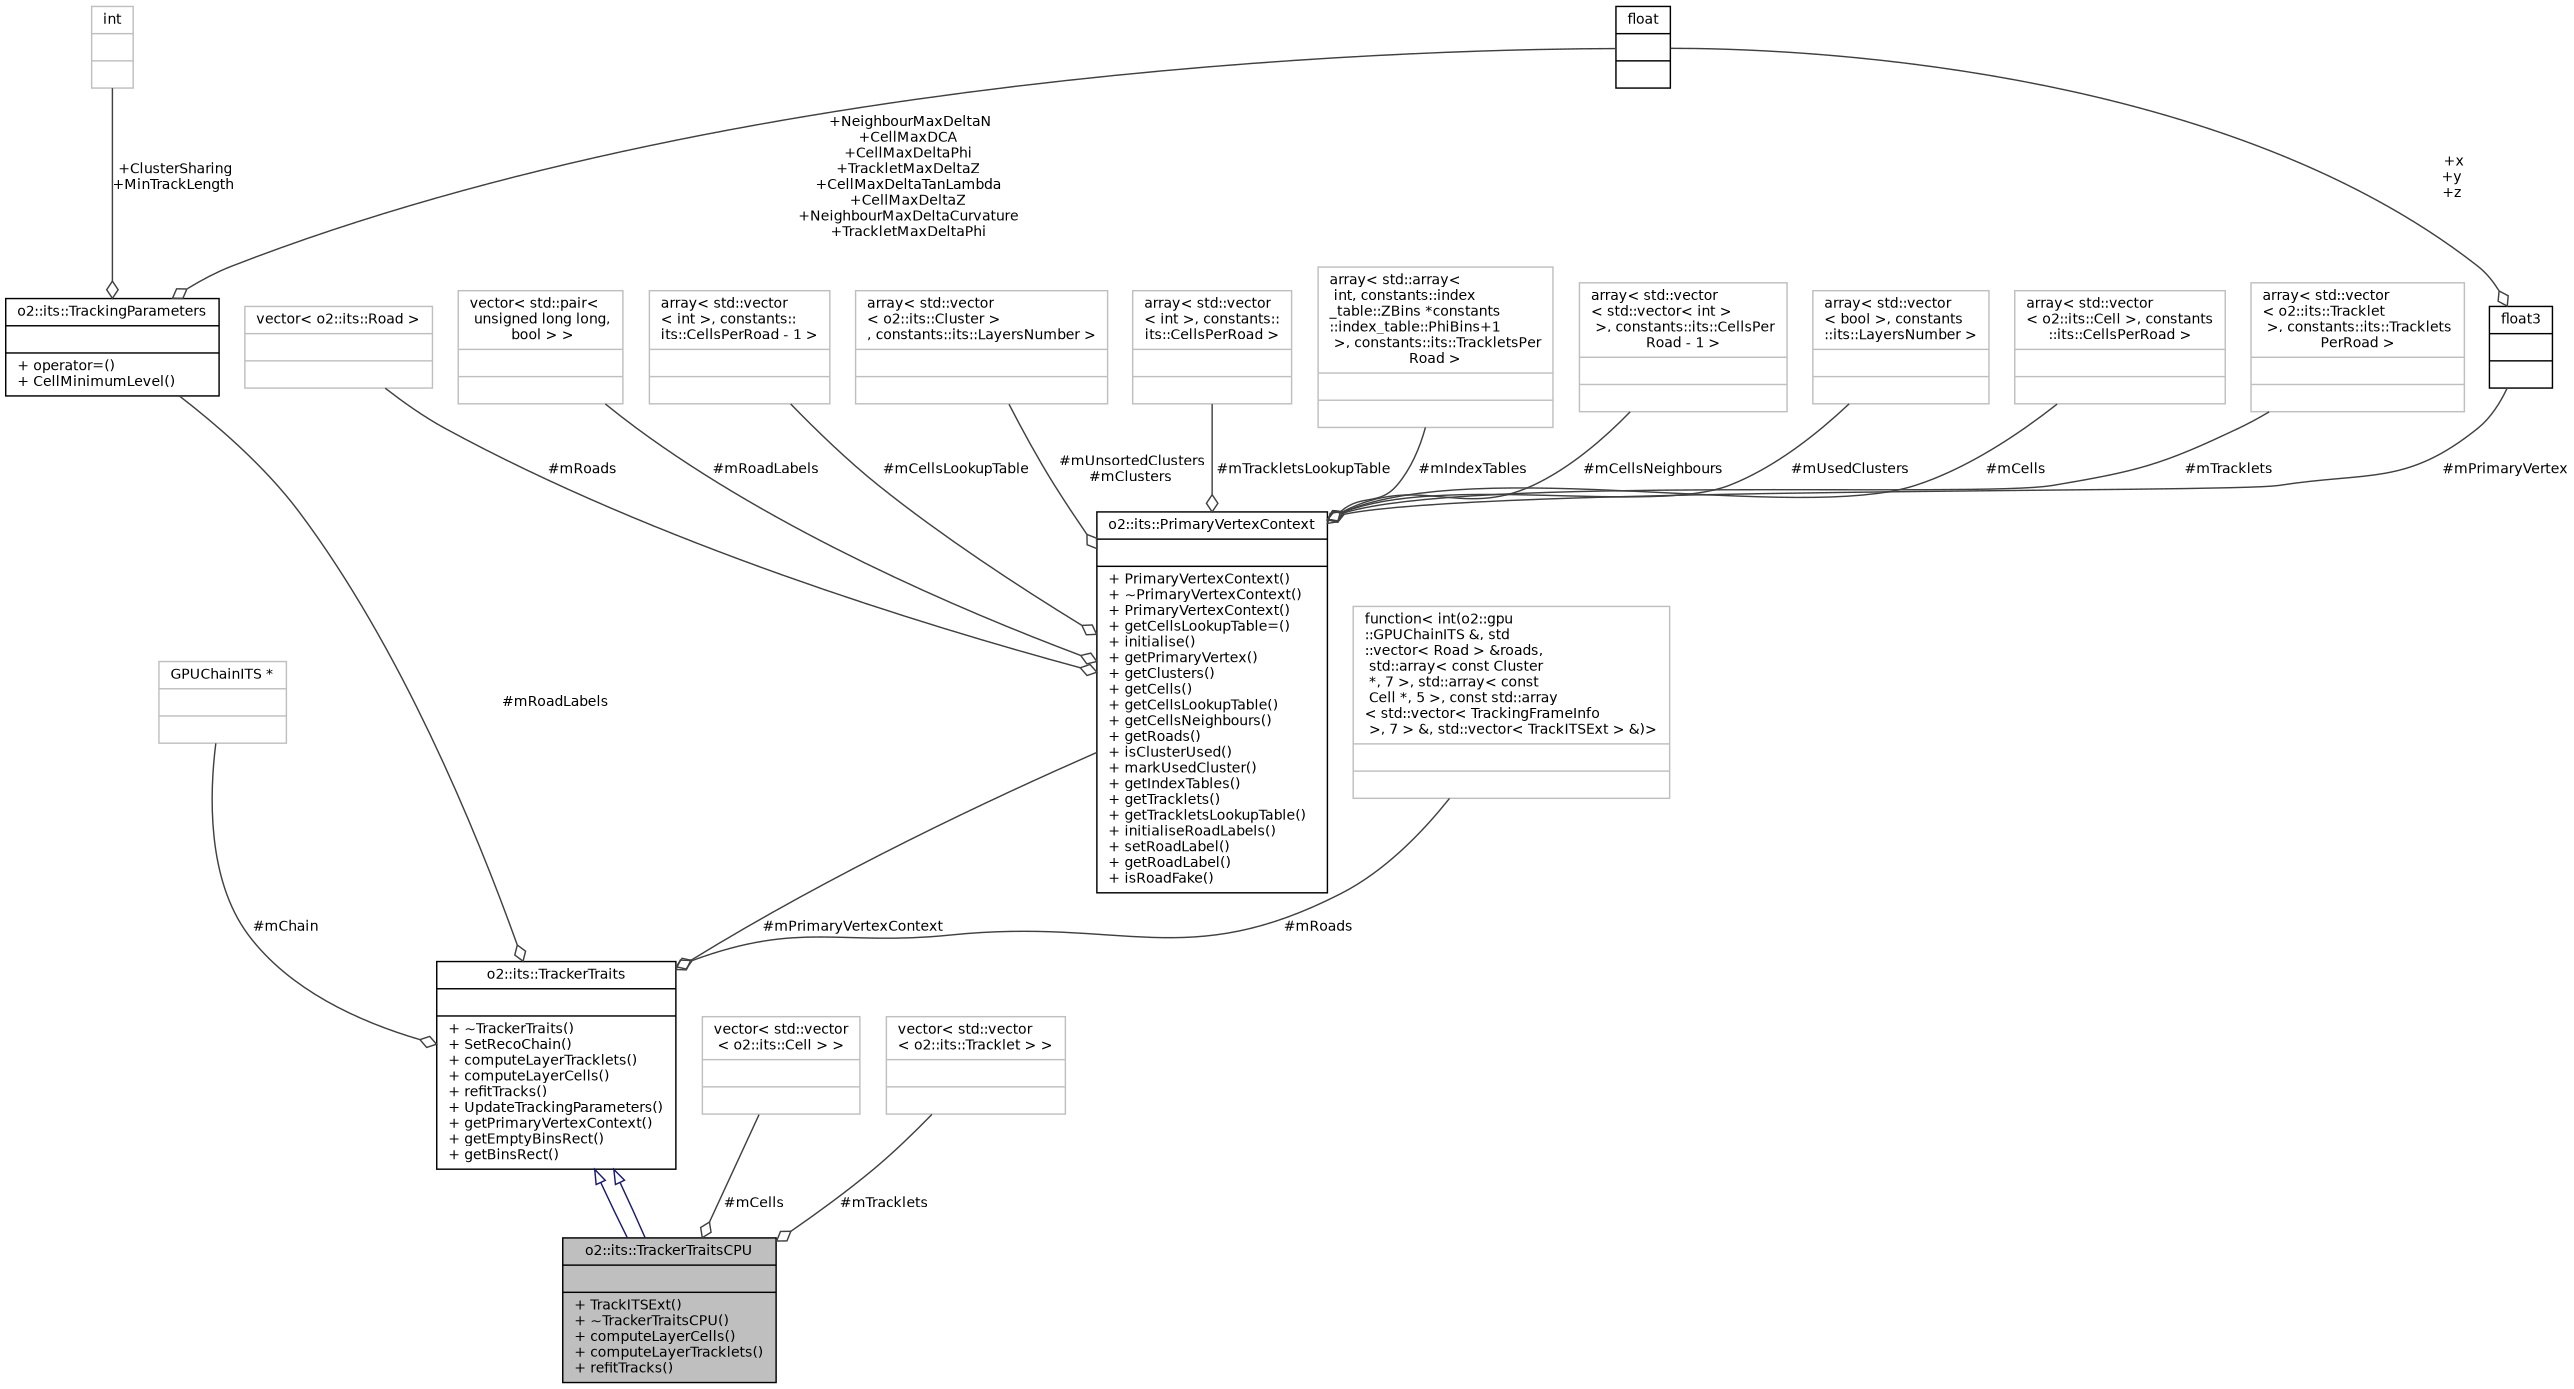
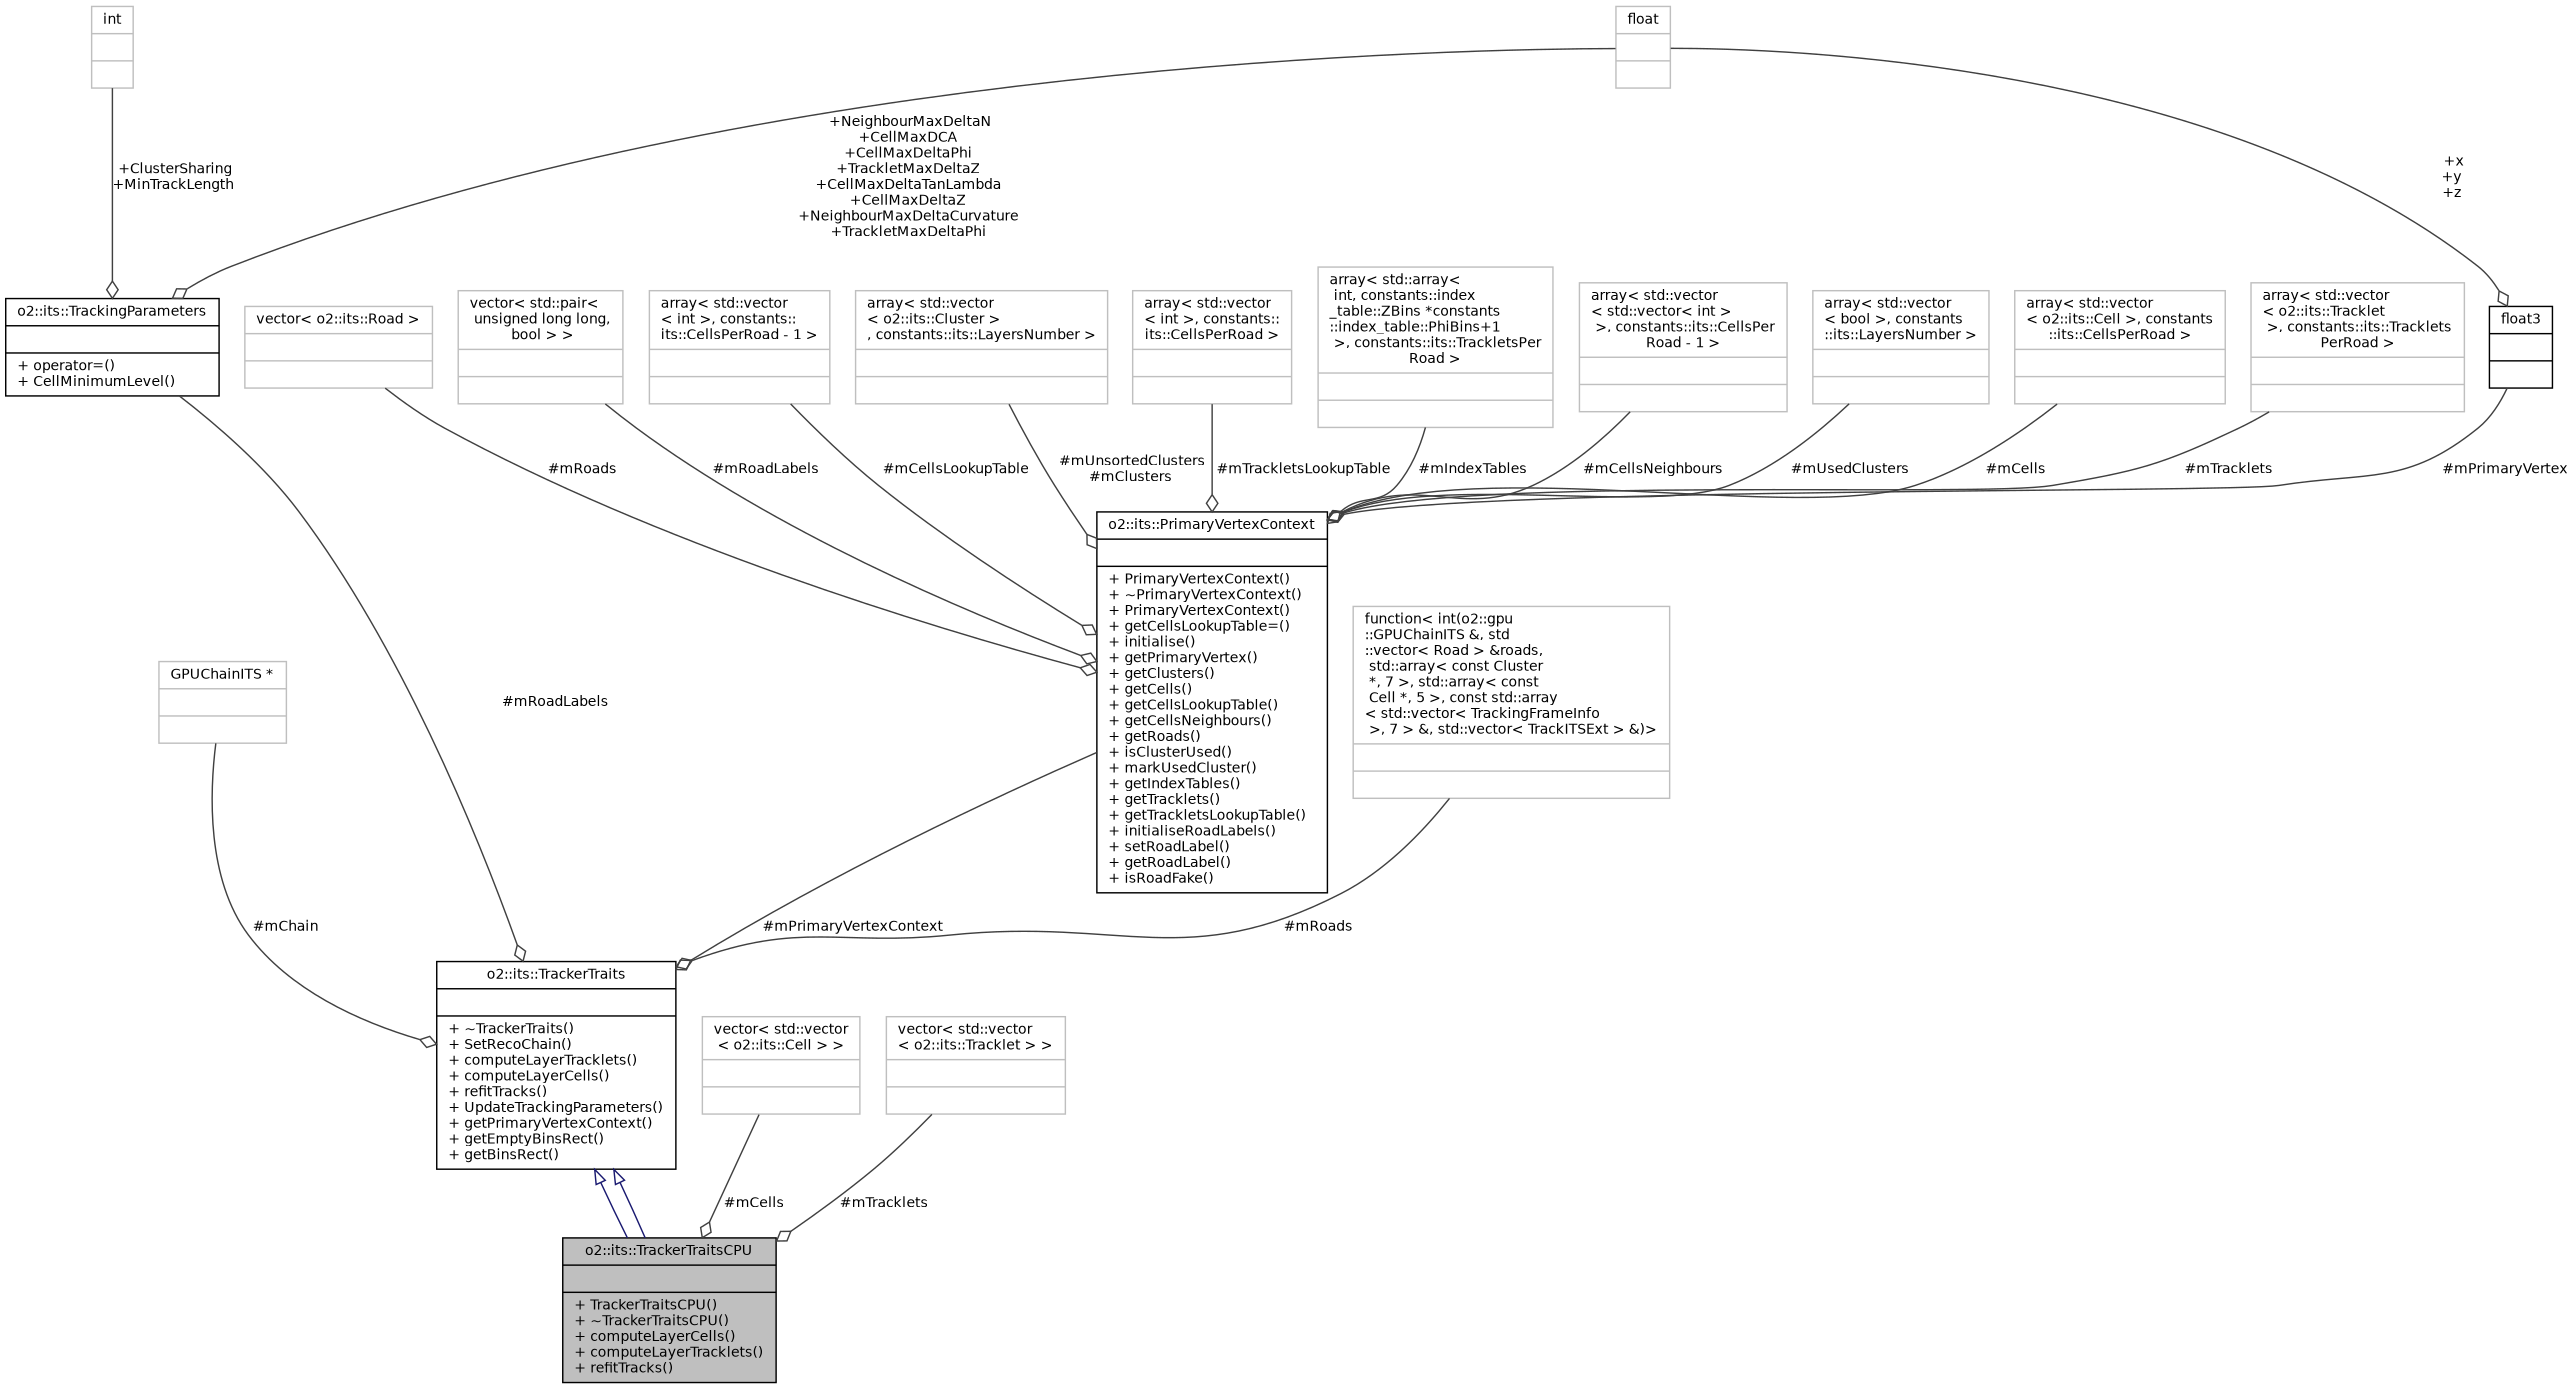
node "float": color black -> grey75
node "o2::its::TrackerTraitsCPU": text "+ TrackITSExt()" -> "+ TrackerTraitsCPU()"
